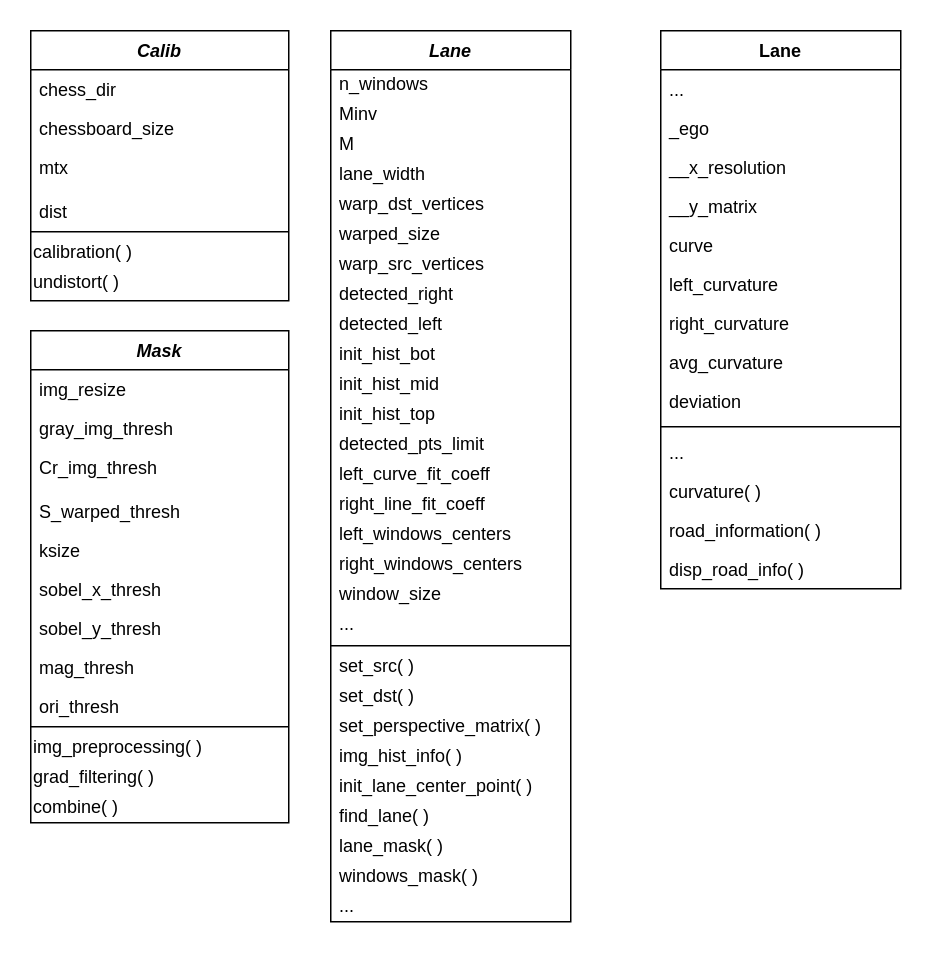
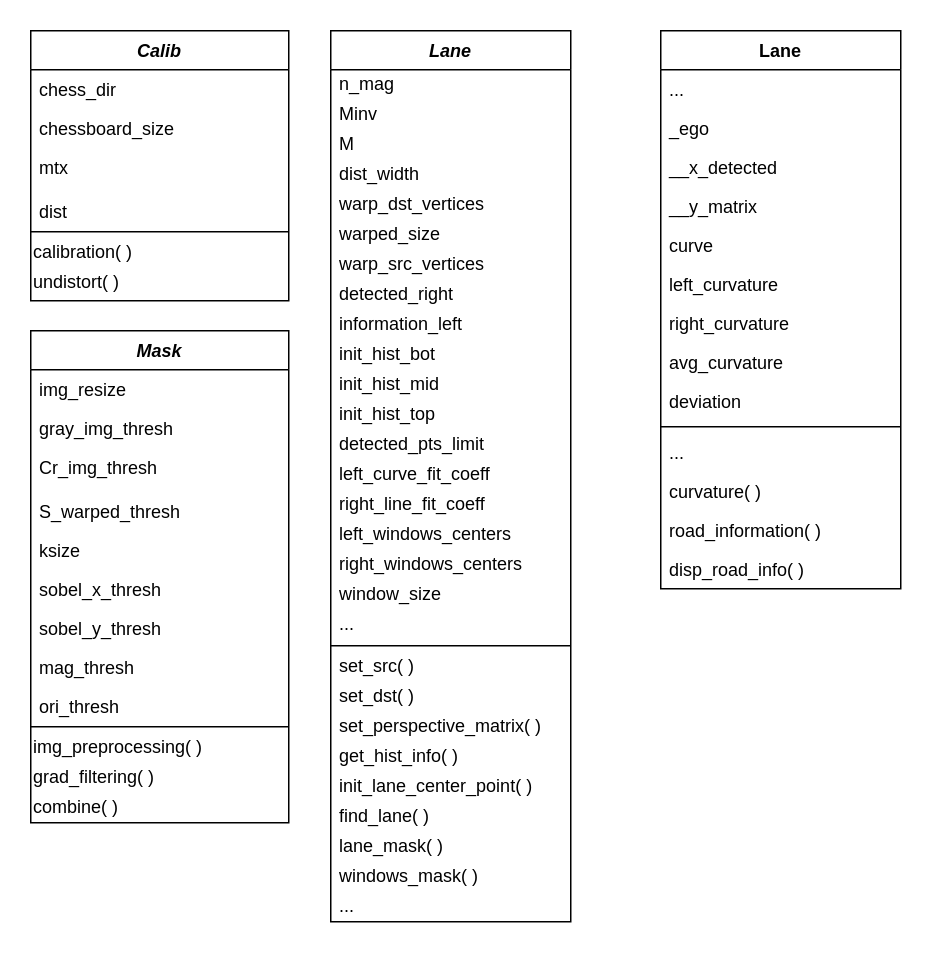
node "n_windows": label "n_windows" -> "n_mag"
node "__x_resolution": label "__x_resolution" -> "__x_detected"
node "lane_width": label "lane_width" -> "dist_width"
node "detected_left": label "detected_left" -> "information_left"
node "img_hist_info( )": label "img_hist_info( )" -> "get_hist_info( )"
